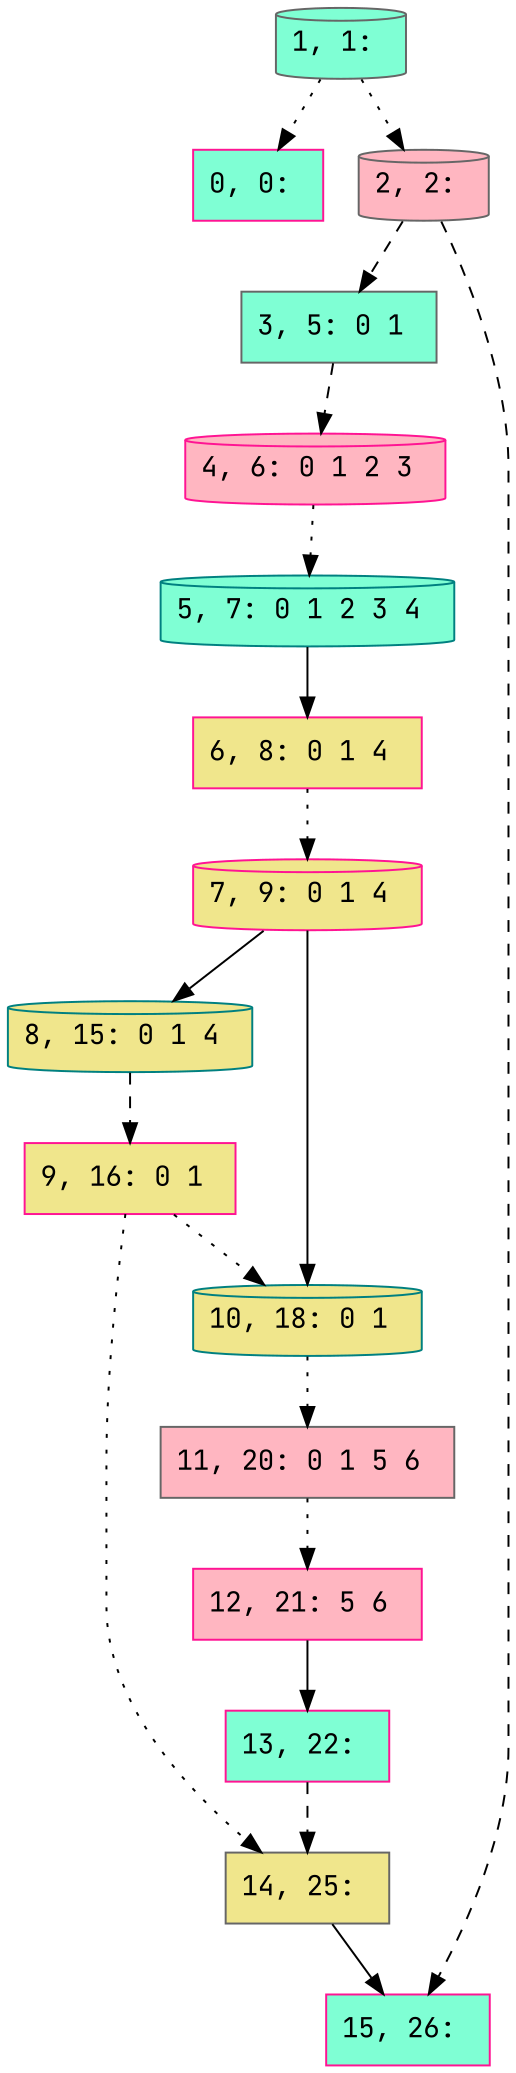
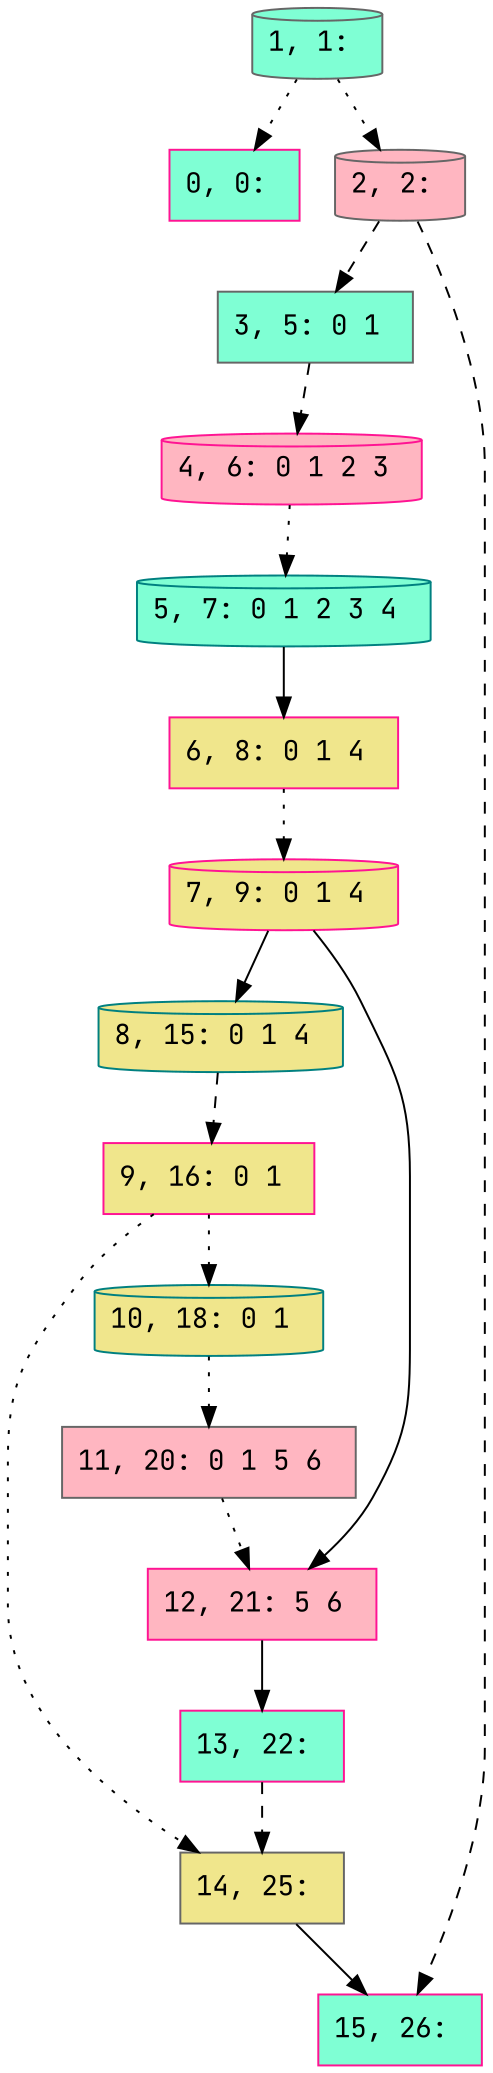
edge "7, 9: 0 1 4" -> "10, 18: 0 1": now "7, 9: 0 1 4" -> "12, 21: 5 6"
